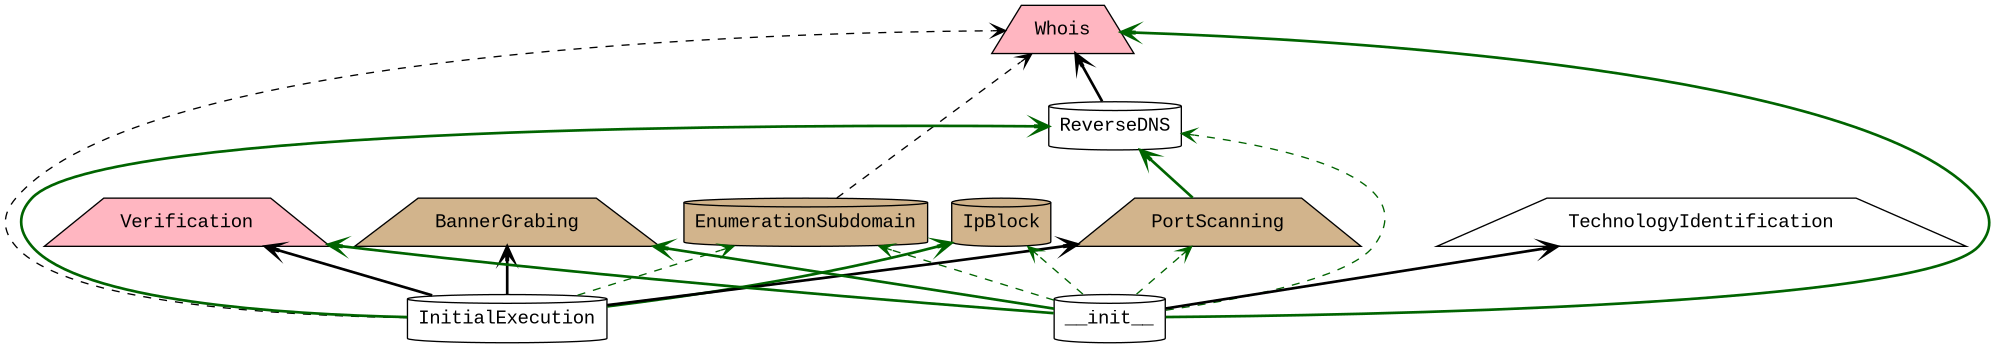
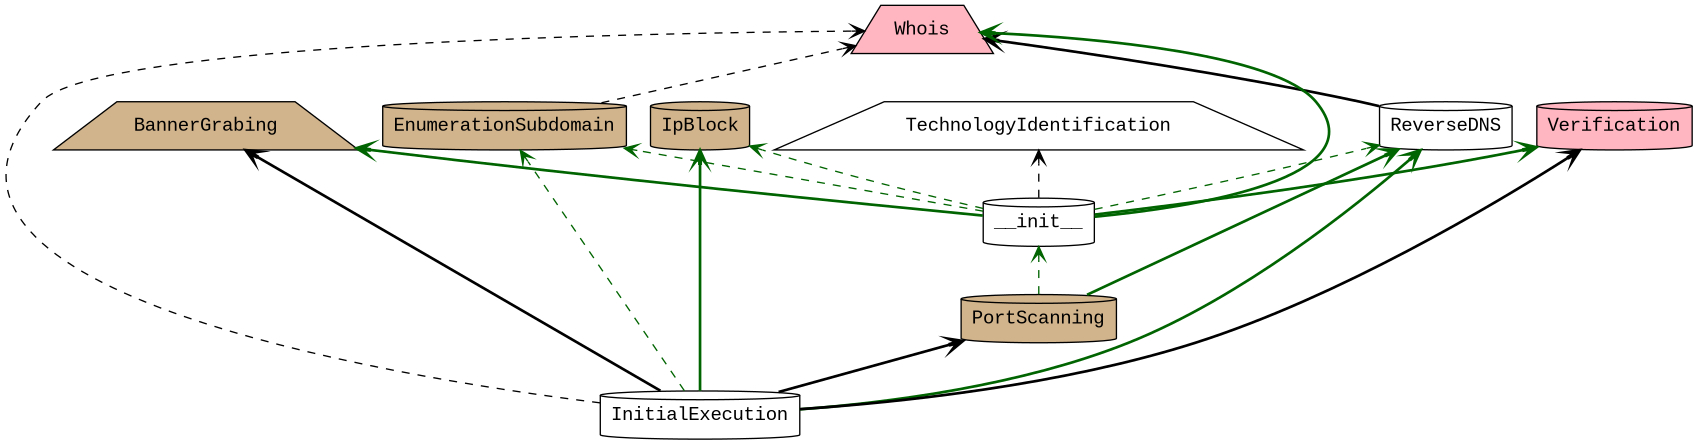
node "Verification": shape trapezium -> cylinder
node "PortScanning": shape trapezium -> cylinder
edge "__init__" -> "PortScanning": reversed
edge "__init__" -> "TechnologyIdentification": style bold -> dashed
